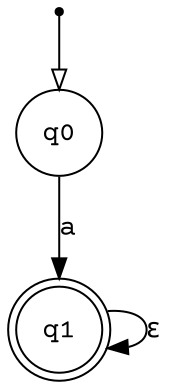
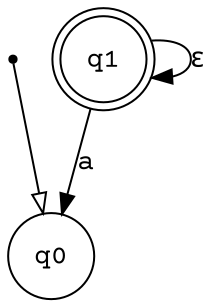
edge "q0" -> "q1": reversed
